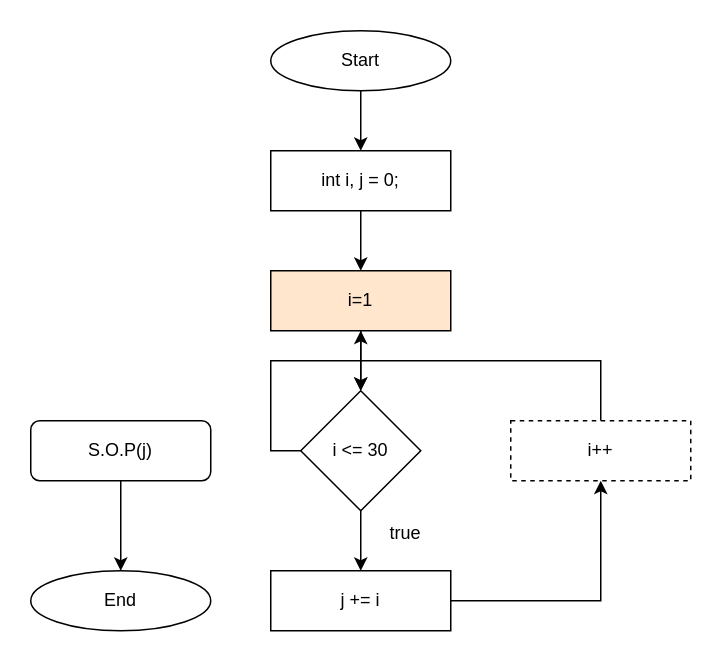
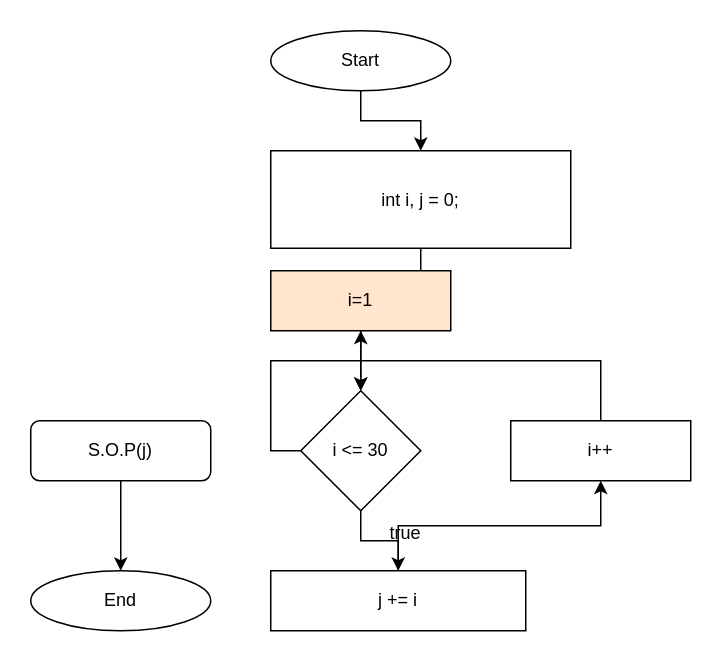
node "int i, j = 0;": size 180x60 -> 300x98
node "i++": style dashed -> solid
node "j += i": size 180x60 -> 255x60
